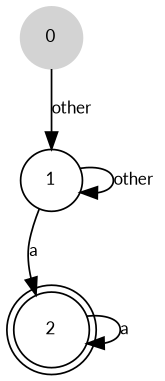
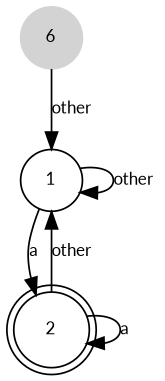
node "0": label "0" -> "6"
edge "2" -> "1": added, label "other"
